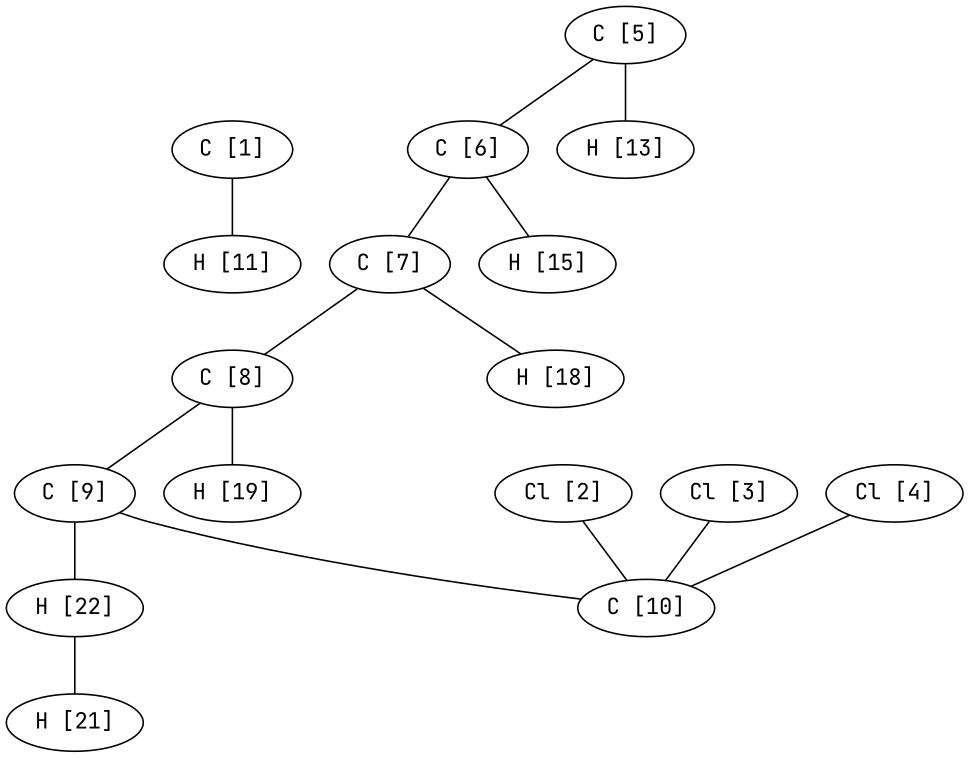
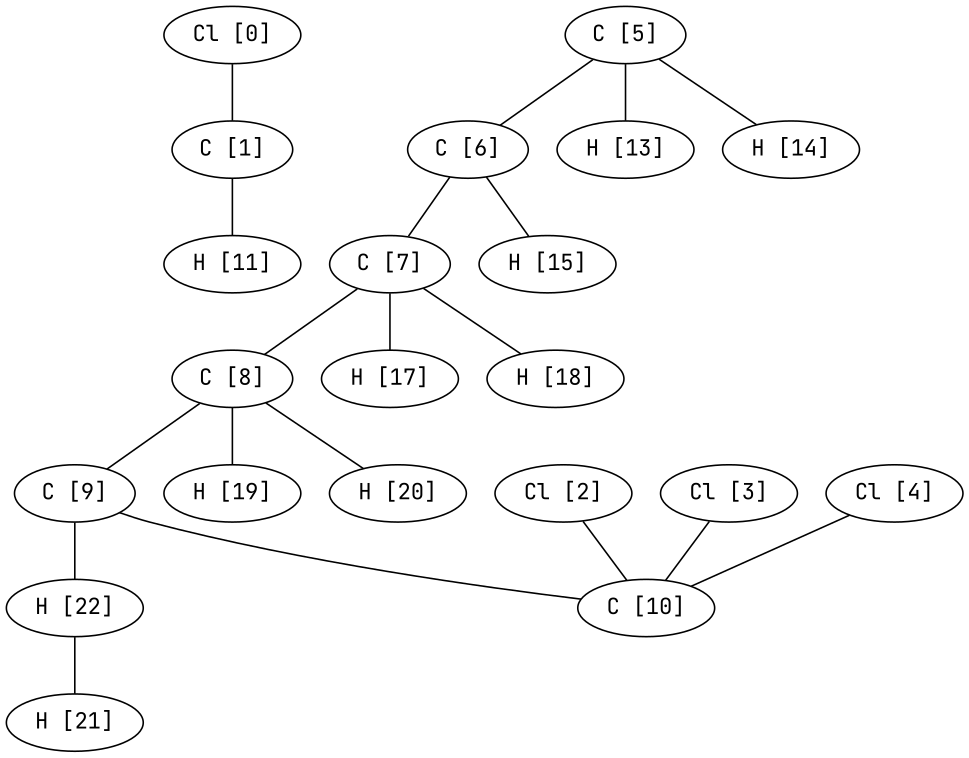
node "Cl [0]": added
node "H [14]": added
node "H [17]": added
node "H [20]": added
